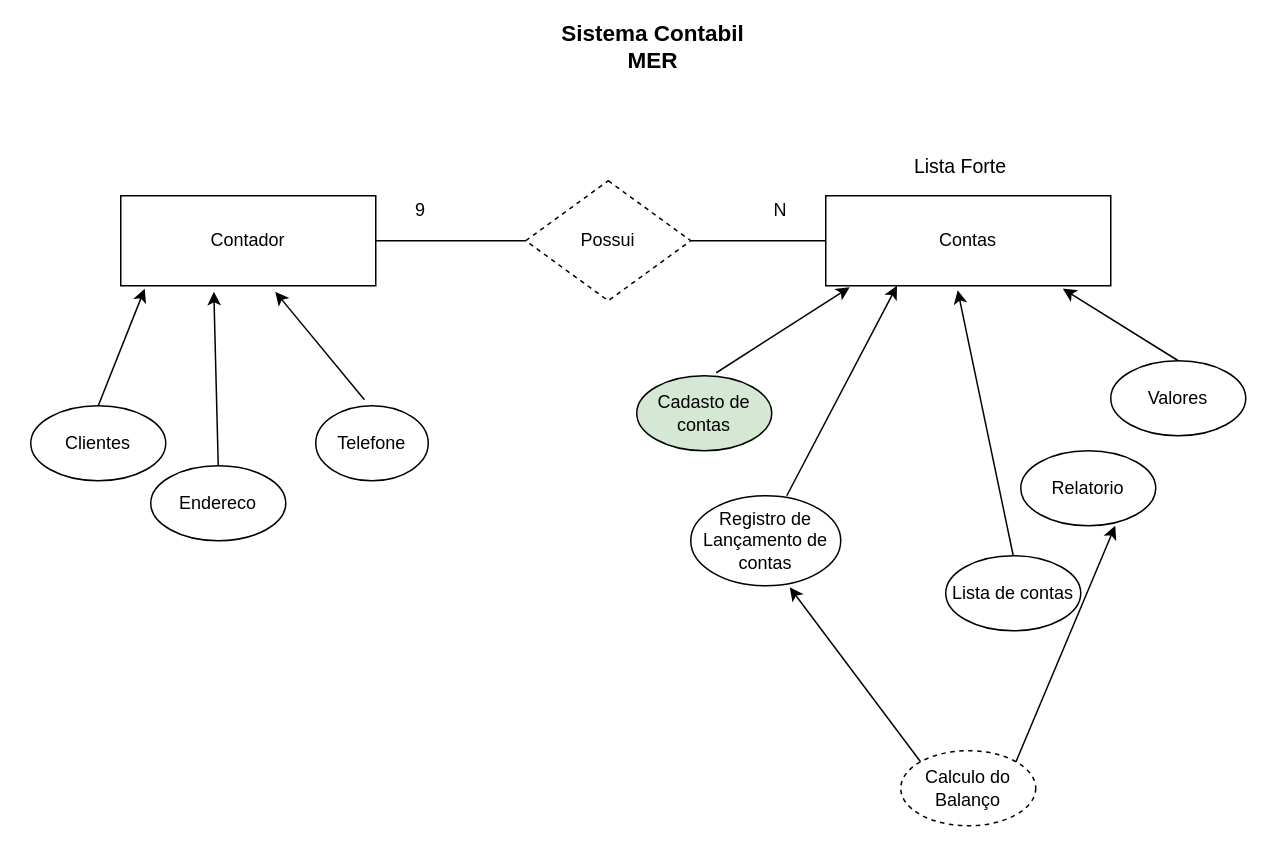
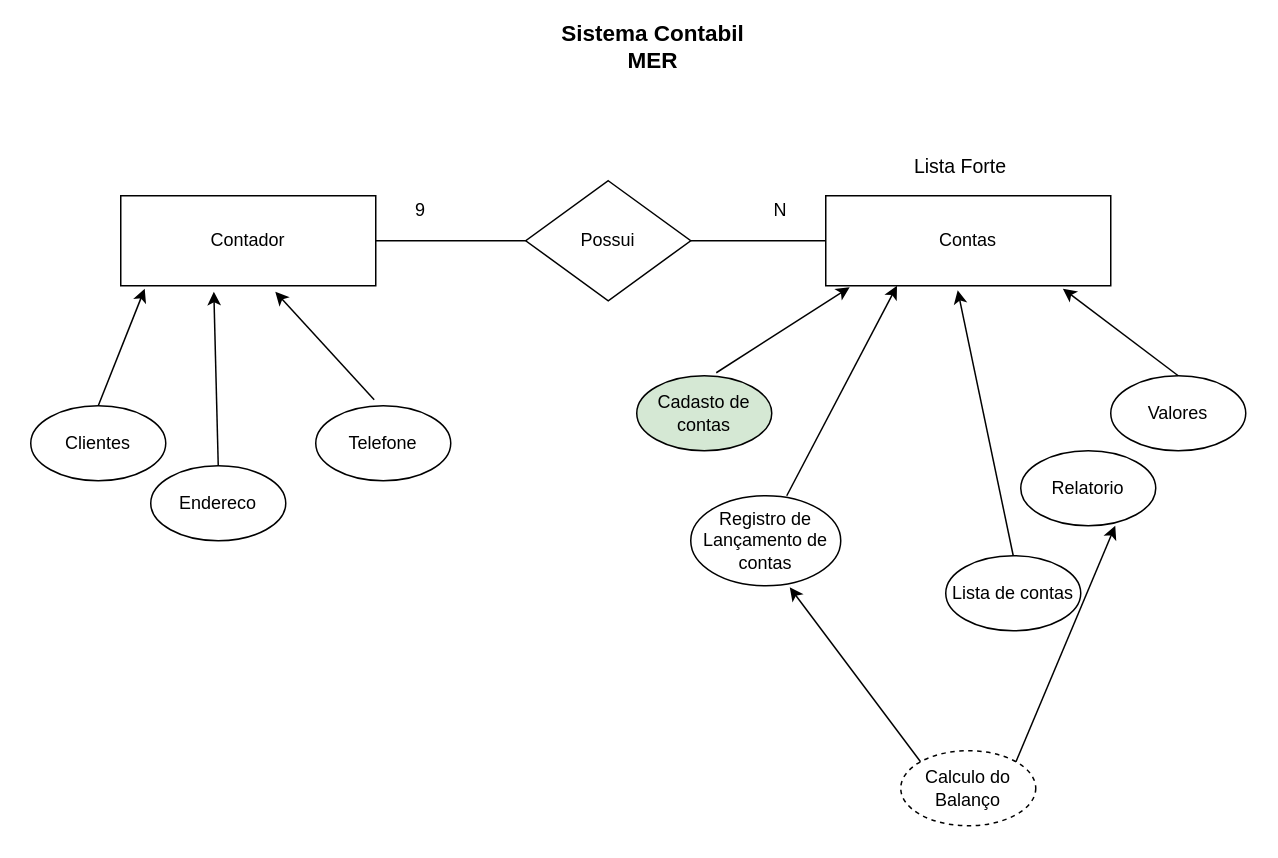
node "Possui": style dashed -> solid
node "Valores": moved (1178, 398) -> (1178, 413)
node "Telefone": size 113x75 -> 135x75
